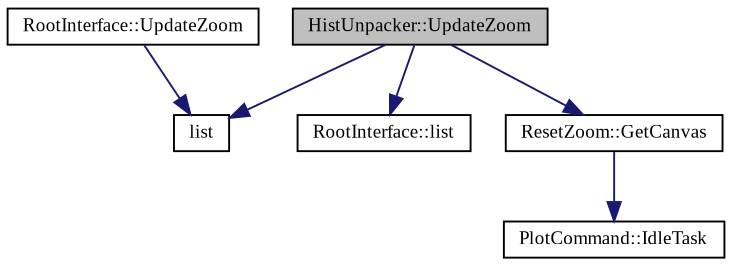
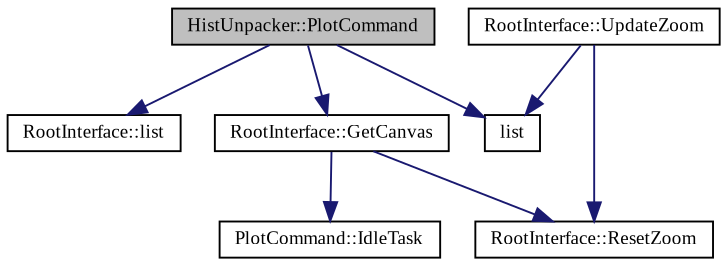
node "HistUnpacker::UpdateZoom": label "HistUnpacker::UpdateZoom" -> "HistUnpacker::PlotCommand"
node "ResetZoom::GetCanvas": label "ResetZoom::GetCanvas" -> "RootInterface::GetCanvas"
node "RootInterface::ResetZoom": added
